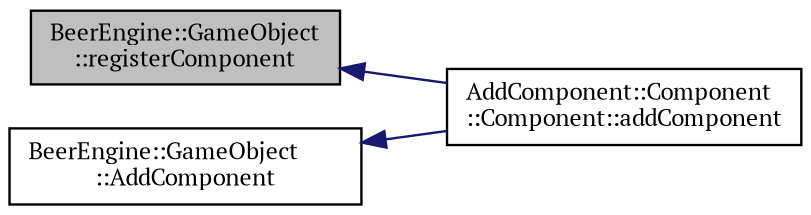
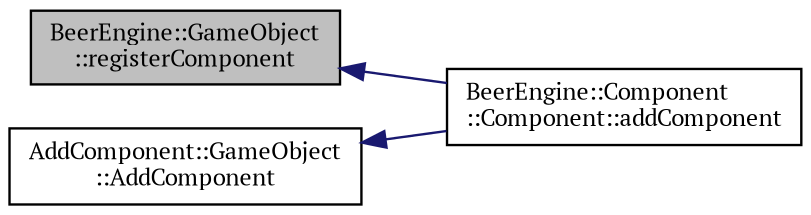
node "AddComponent::Component ::Component::addComponent": label "AddComponent::Component ::Component::addComponent" -> "BeerEngine::Component ::Component::addComponent"
node "BeerEngine::GameObject ::AddComponent": label "BeerEngine::GameObject ::AddComponent" -> "AddComponent::GameObject ::AddComponent"
